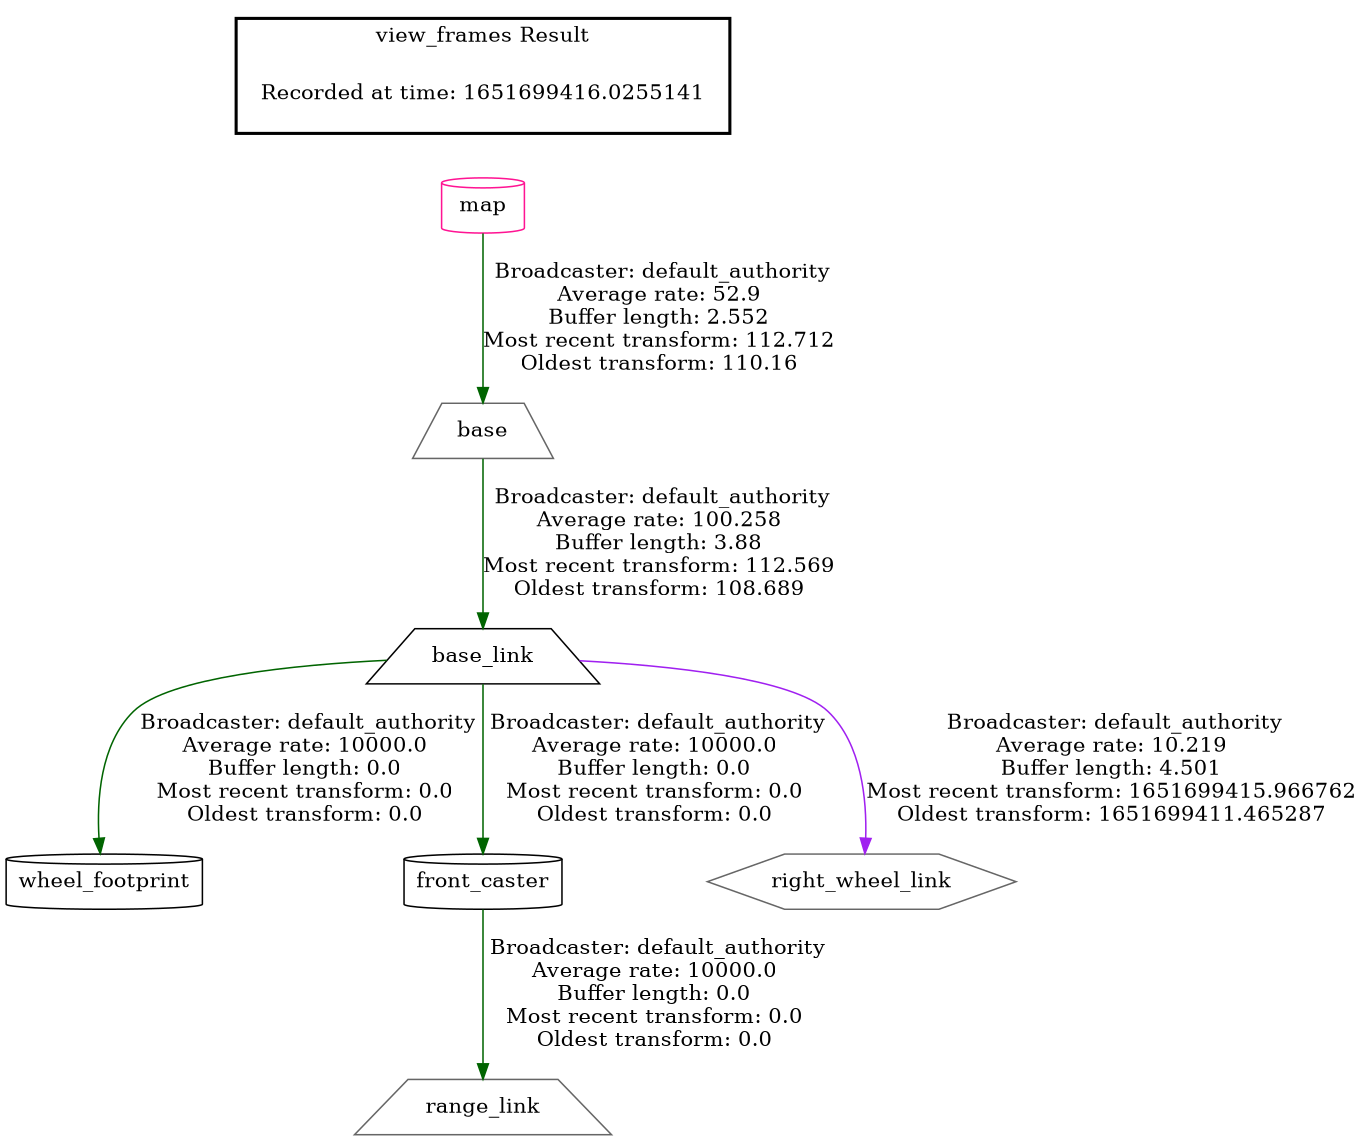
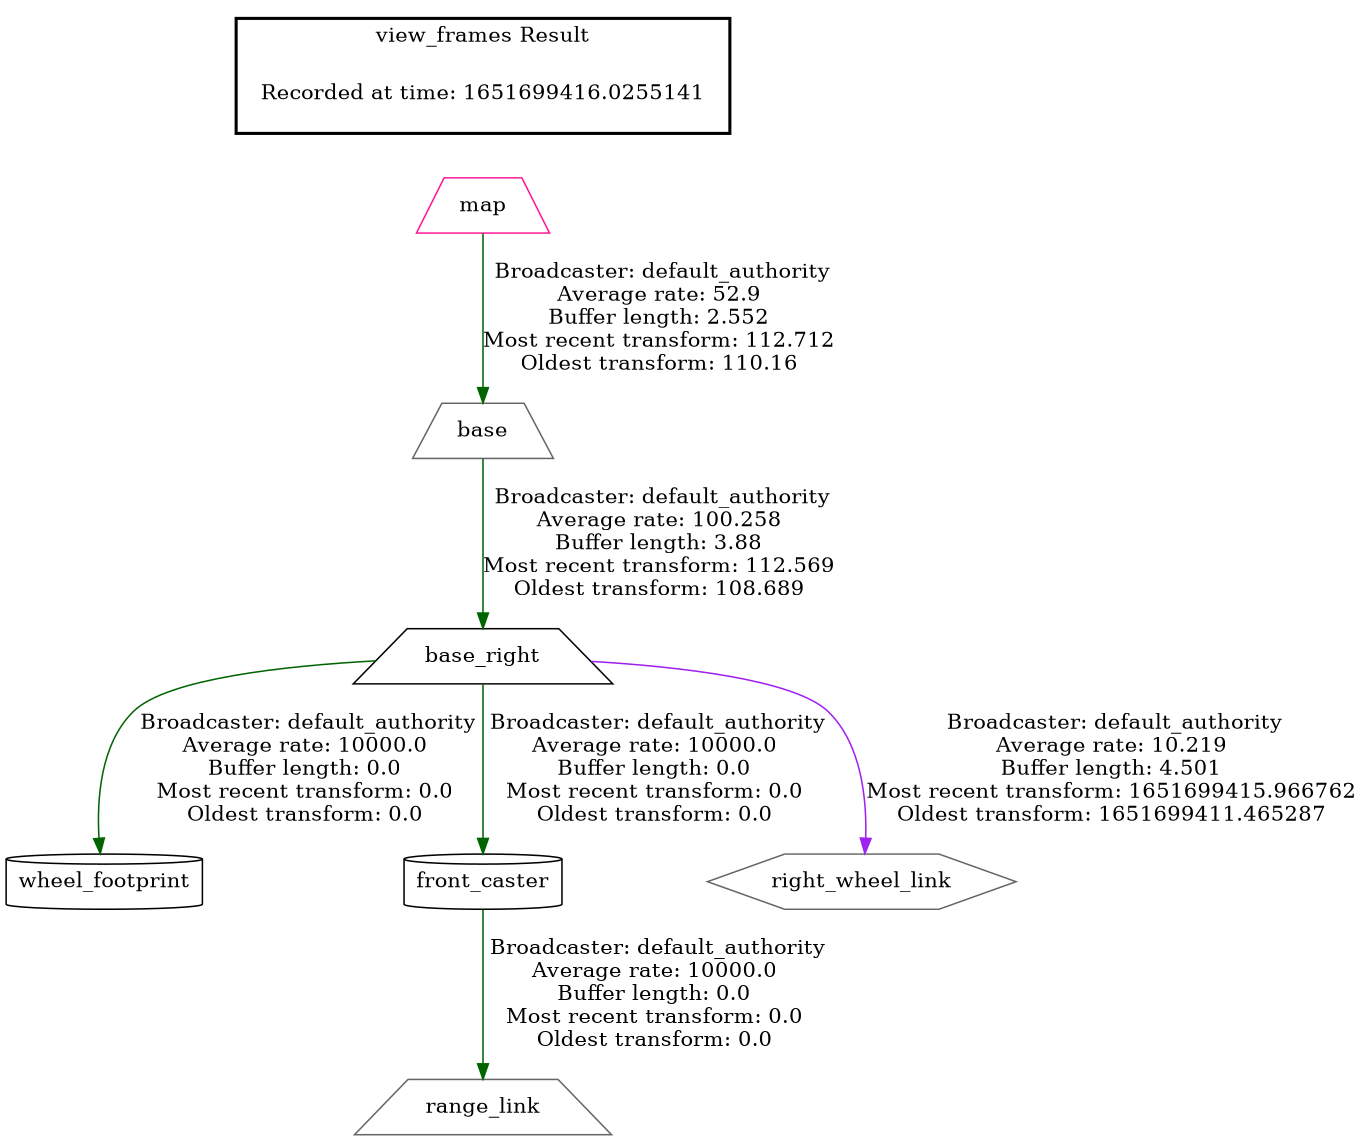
node "map": shape cylinder -> trapezium
node "base_link": label "base_link" -> "base_right"
